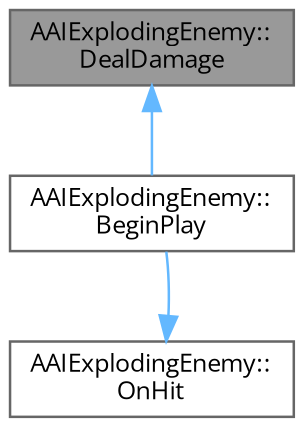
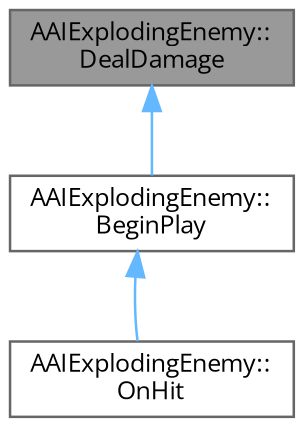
edge "AAIExplodingEnemy:: BeginPlay" -> "AAIExplodingEnemy:: OnHit": reversed
